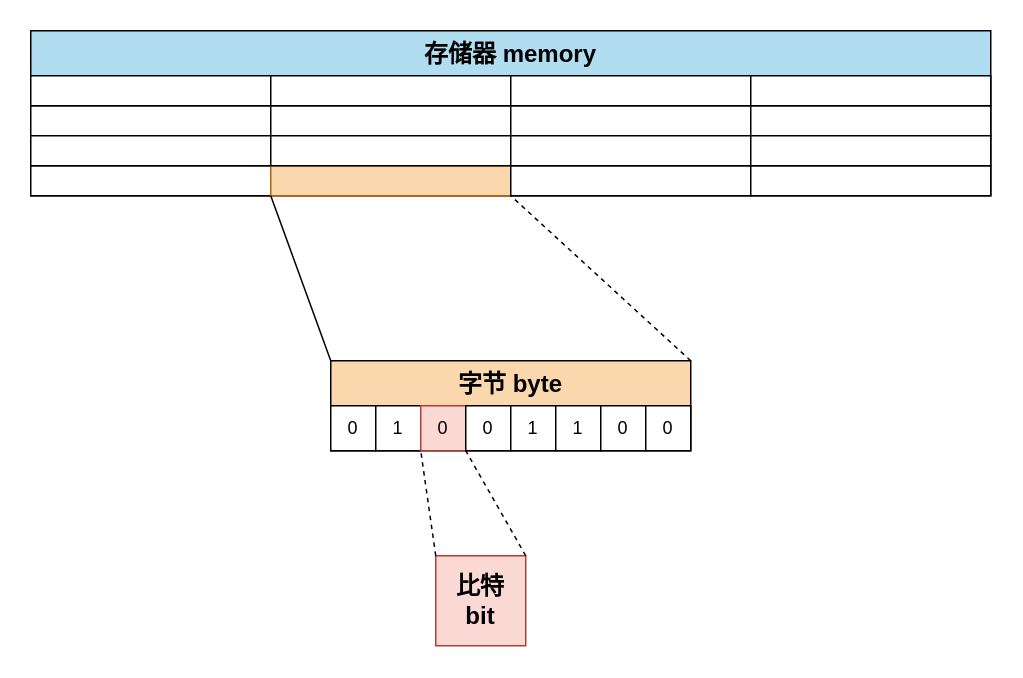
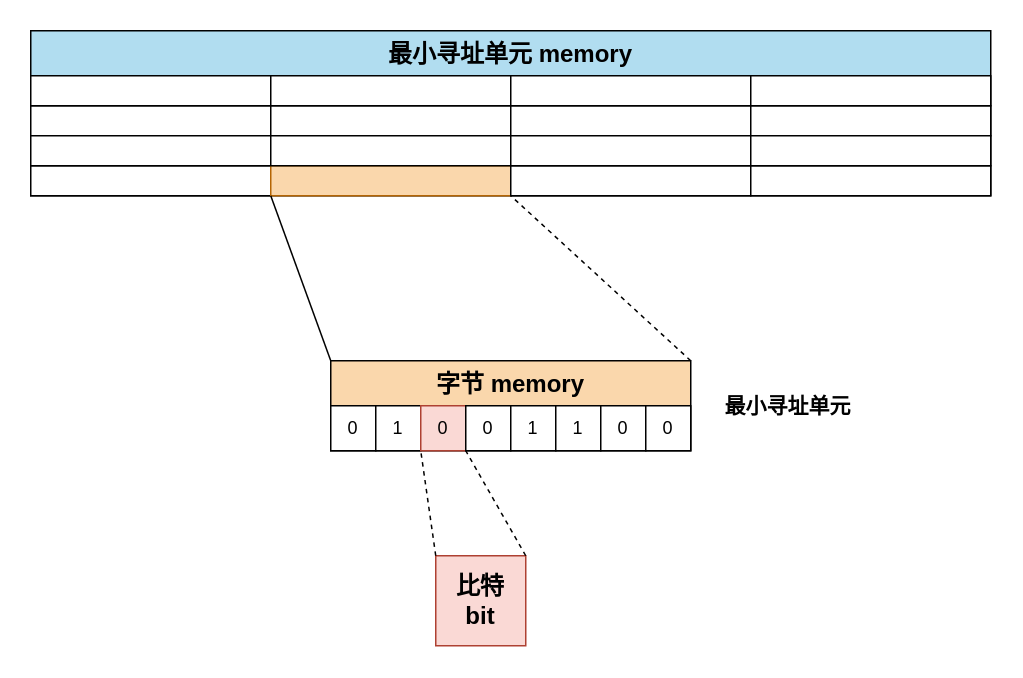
node "存储器 memory": label "存储器 memory" -> "最小寻址单元 memory"
node "字节 byte": label "字节 byte" -> "字节 memory"
node "最小寻址单元": added
